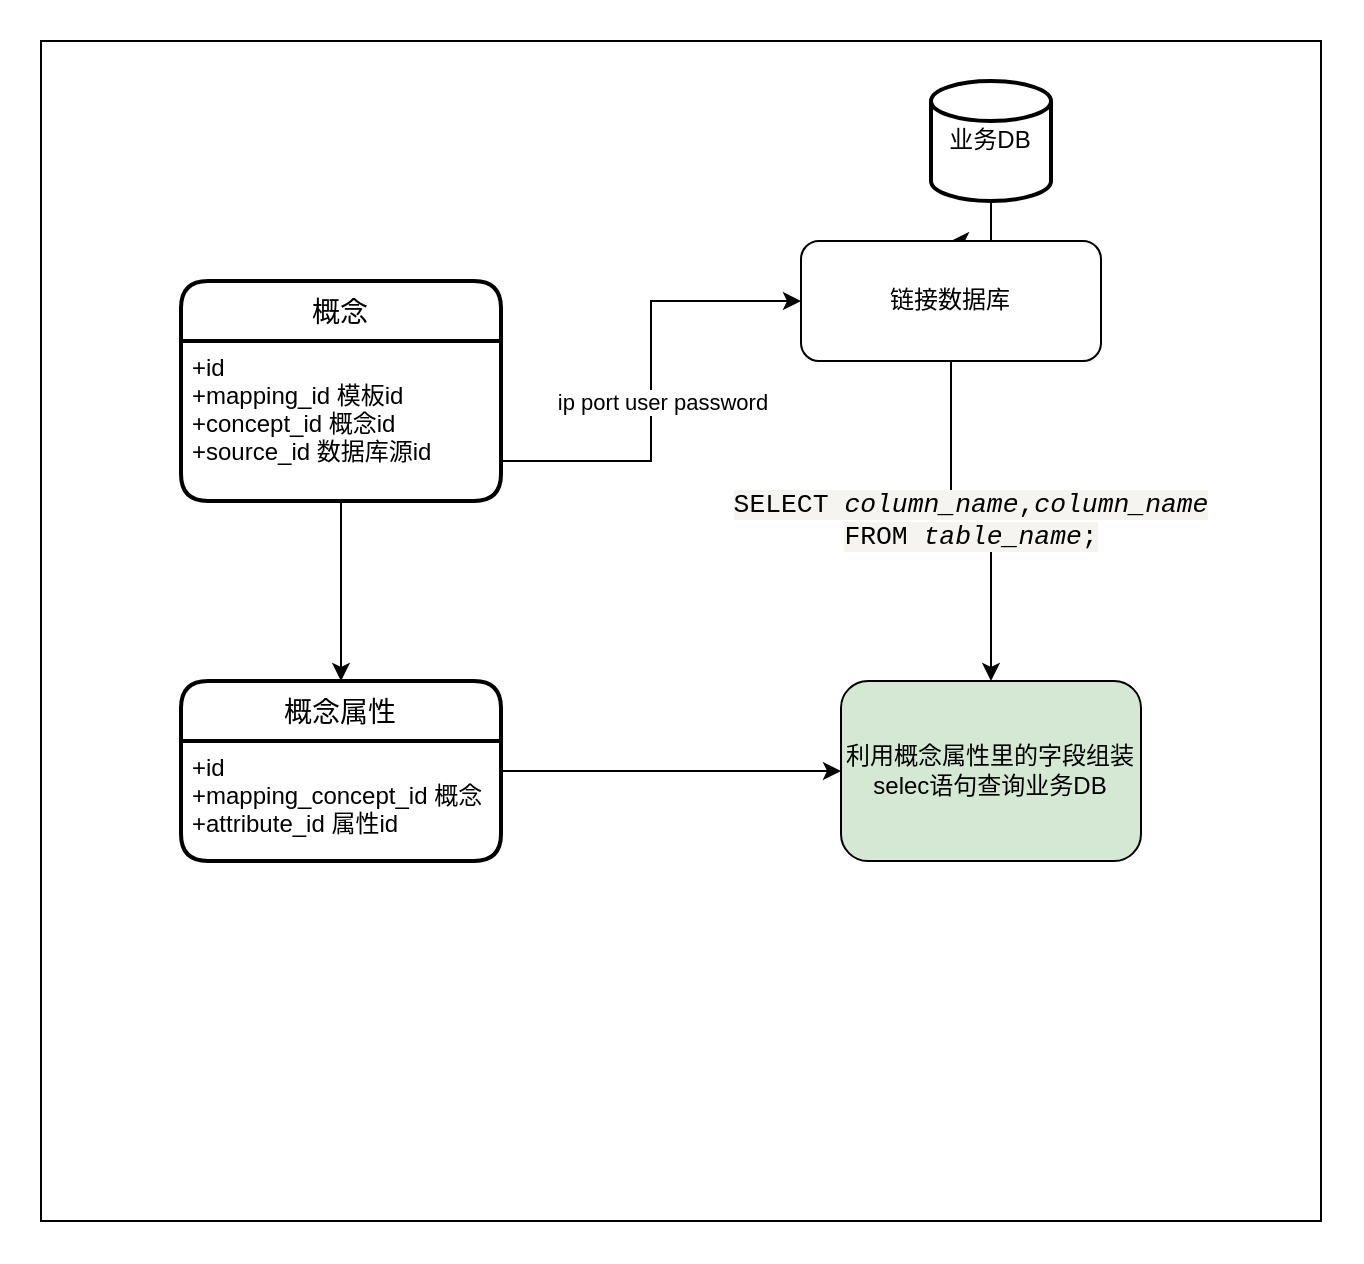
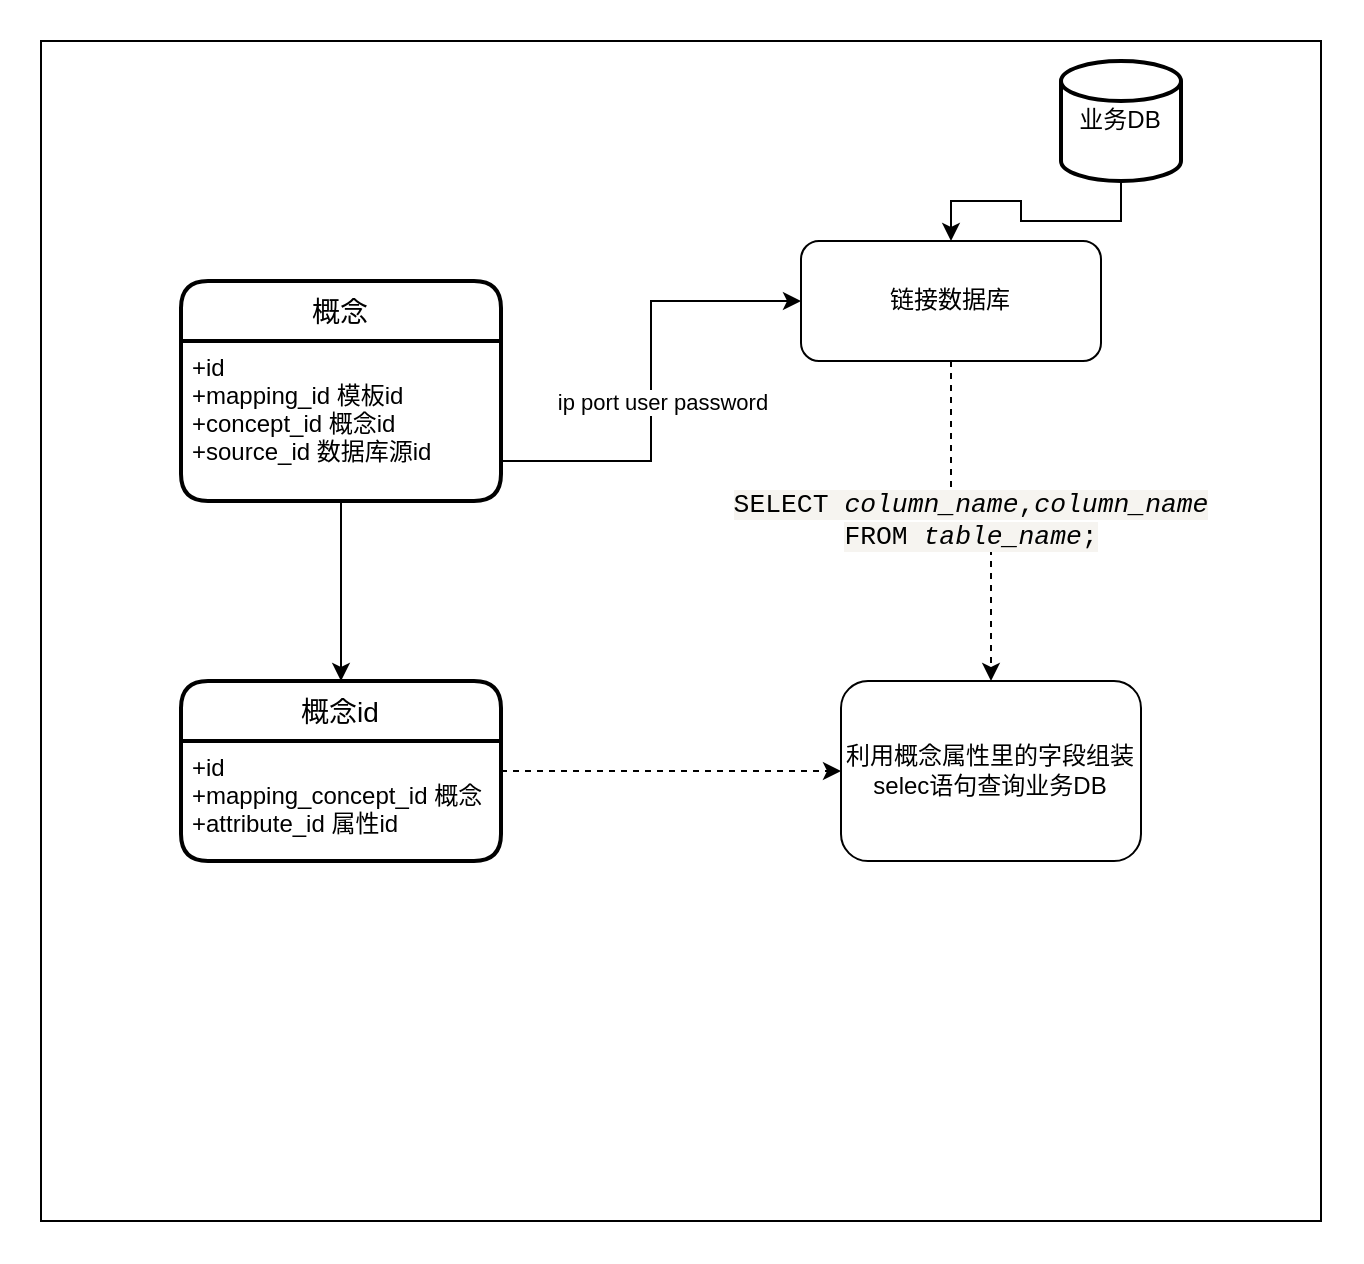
node "业务DB": moved (991, 141) -> (1121, 121)
edge "链接数据库" -> "利用概念属性里的字段组装selec语句查询业务DB": style solid -> dashed
node "概念属性": label "概念属性" -> "概念id"
edge "+id +mapping_concept_id 概念 +attribute_id 属性id" -> "利用概念属性里的字段组装selec语句查询业务DB": style solid -> dashed
node "利用概念属性里的字段组装selec语句查询业务DB": fillcolor #d5e8d4 -> #ffffff
